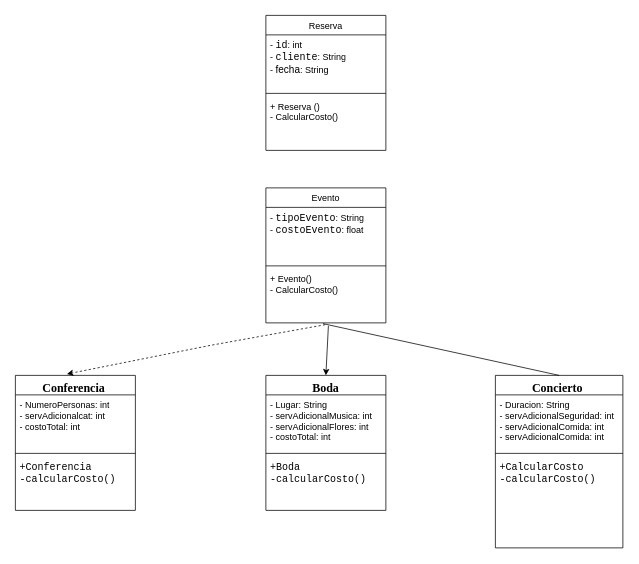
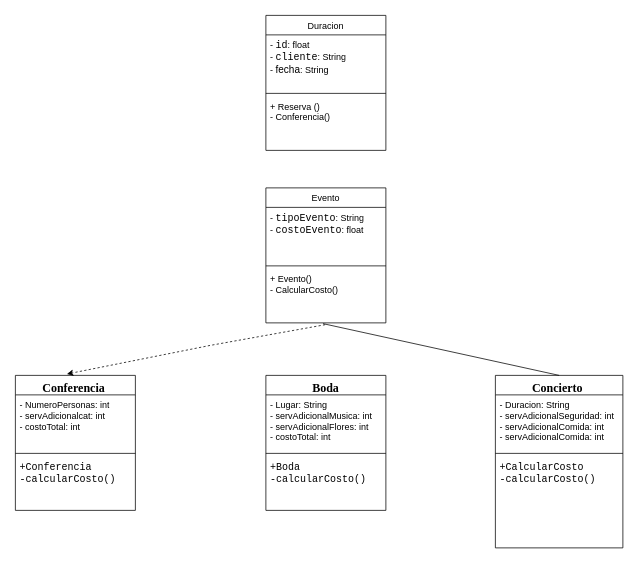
node "Reserva": label "Reserva" -> "Duracion"
node "- id: int - cliente: String - fecha: String": label "- id: int - cliente: String - fecha: String" -> "- id: float - cliente: String - fecha: String"
node "+ Reserva () - CalcularCosto()": label "+ Reserva () - CalcularCosto()" -> "+ Reserva () - Conferencia()"
edge "+ Evento() - CalcularCosto()" -> "Boda": removed
